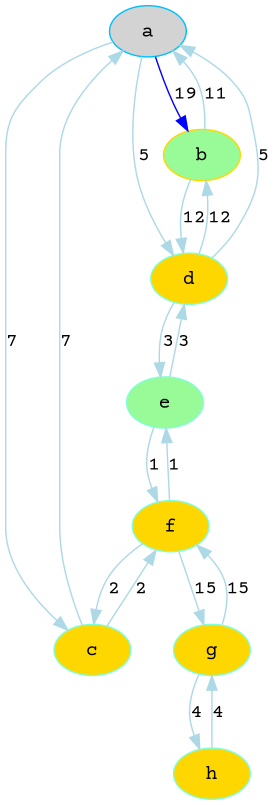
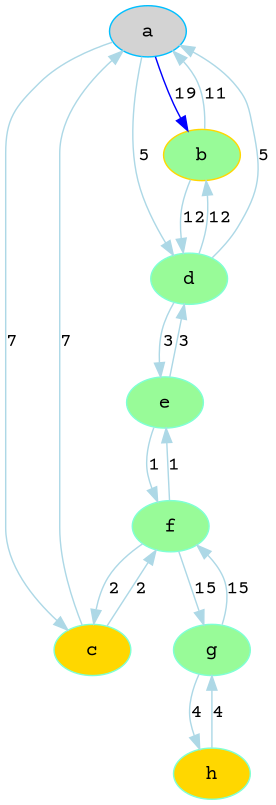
node "d": fillcolor gold -> palegreen
node "f": fillcolor gold -> palegreen
node "g": fillcolor gold -> palegreen
